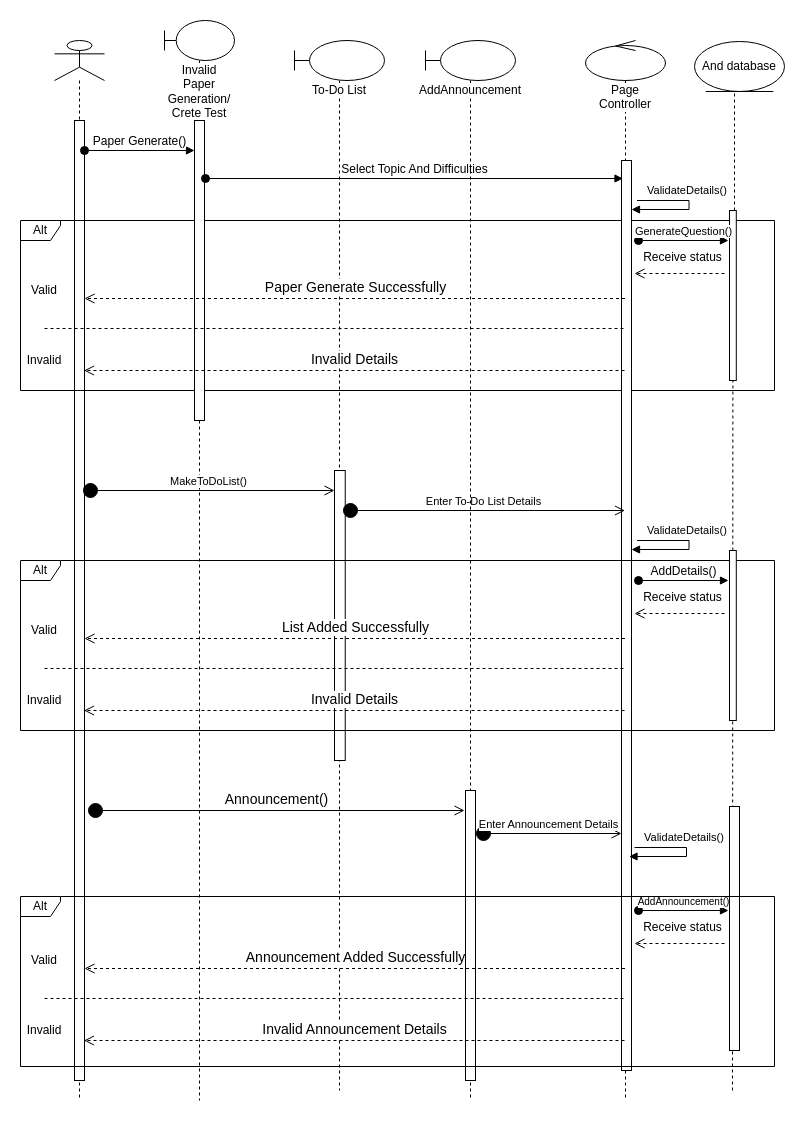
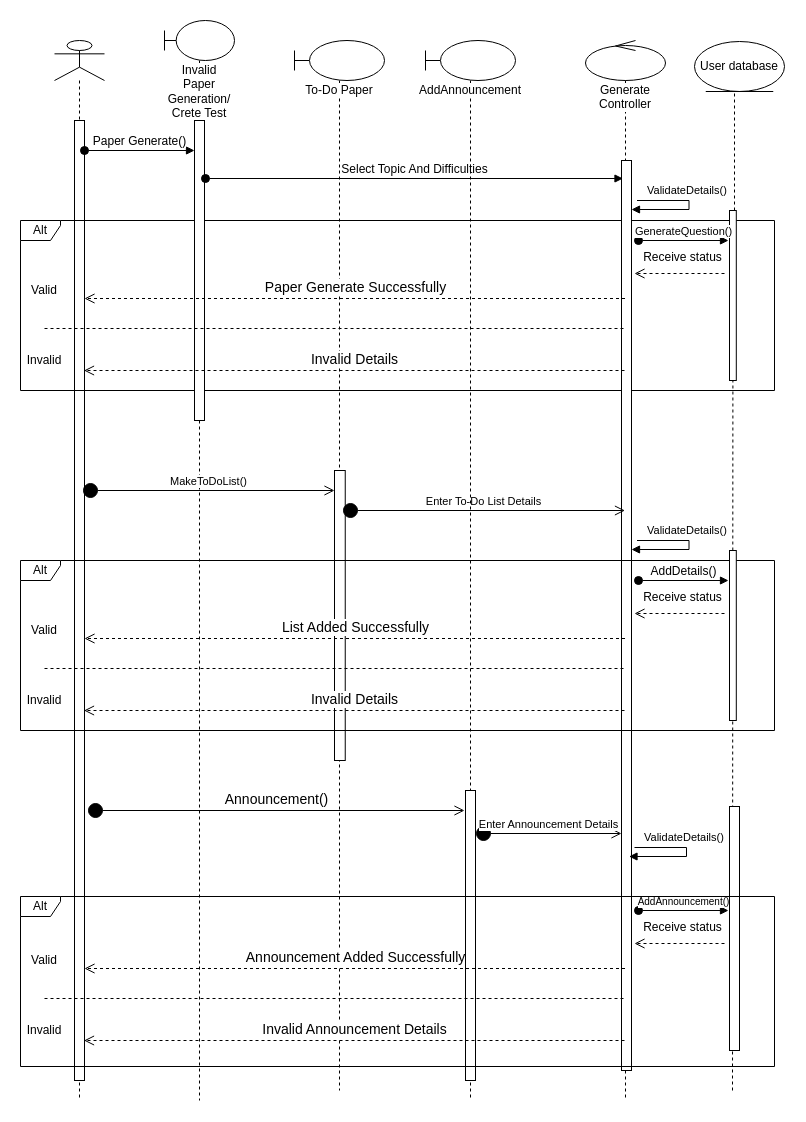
node "And database": label "And database" -> "User database"
node "To-Do List": label "To-Do List" -> "To-Do Paper"
node "Page Controller": label "Page Controller" -> "Generate Controller"
